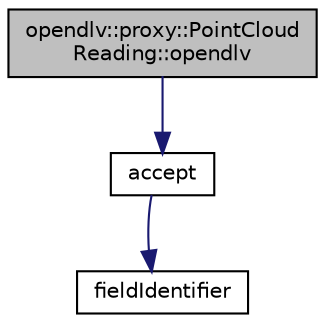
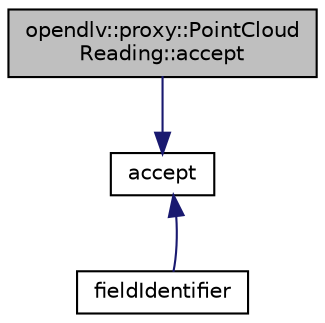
node "opendlv::proxy::PointCloud Reading::opendlv": label "opendlv::proxy::PointCloud Reading::opendlv" -> "opendlv::proxy::PointCloud Reading::accept"
edge "accept" -> "fieldIdentifier": reversed
